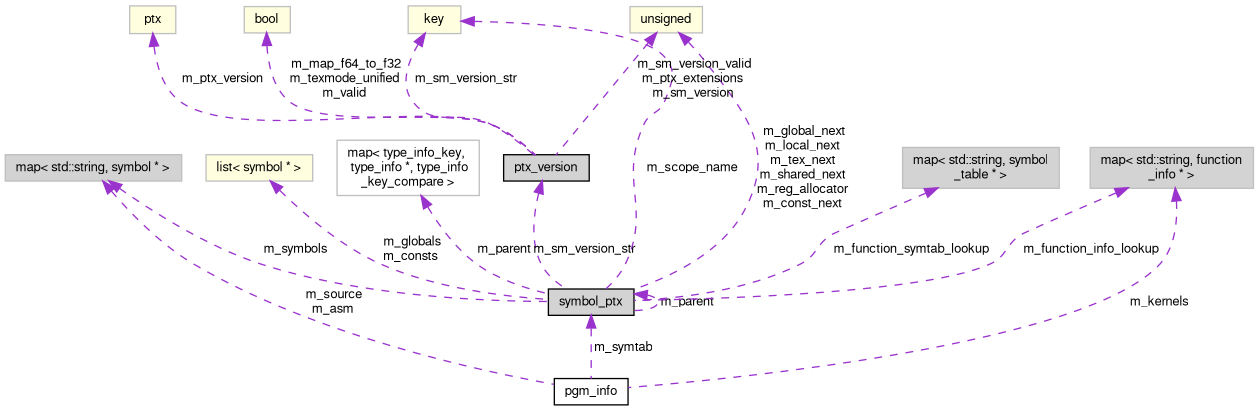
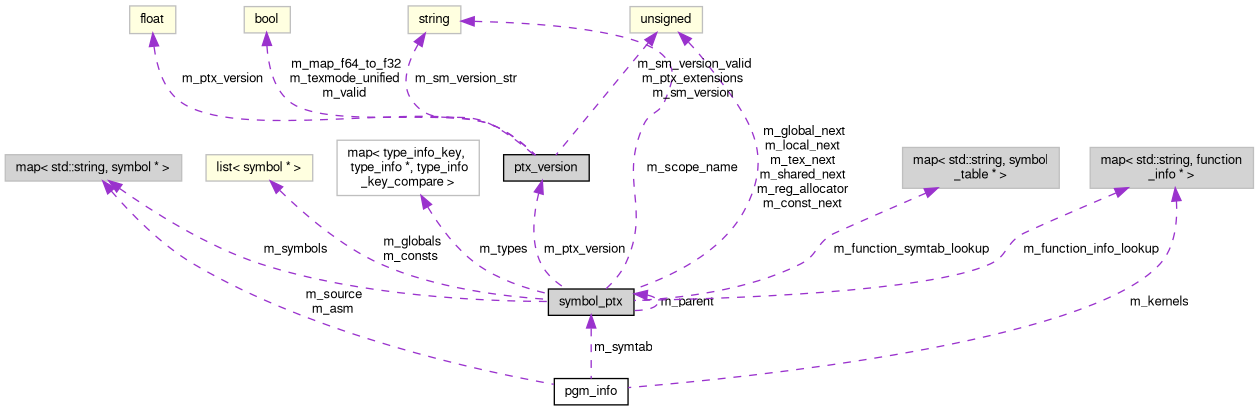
node "ptx": label "ptx" -> "float"
node "key": label "key" -> "string"
edge "symbol_ptx" -> "map< type_info_key, type_info *, type_info _key_compare >": label " m_parent" -> " m_types"
edge "symbol_ptx" -> "ptx_version": label " m_sm_version_str" -> " m_ptx_version"
